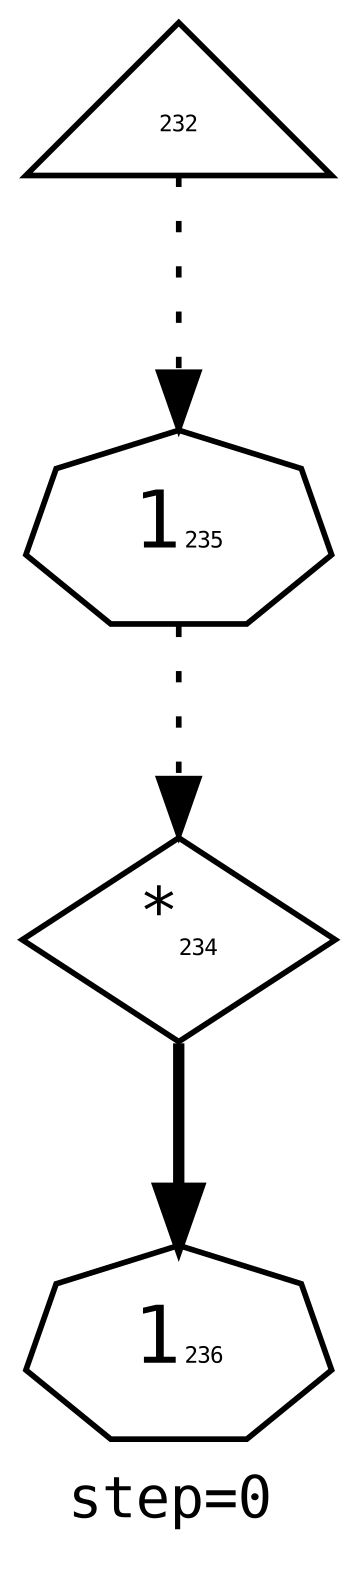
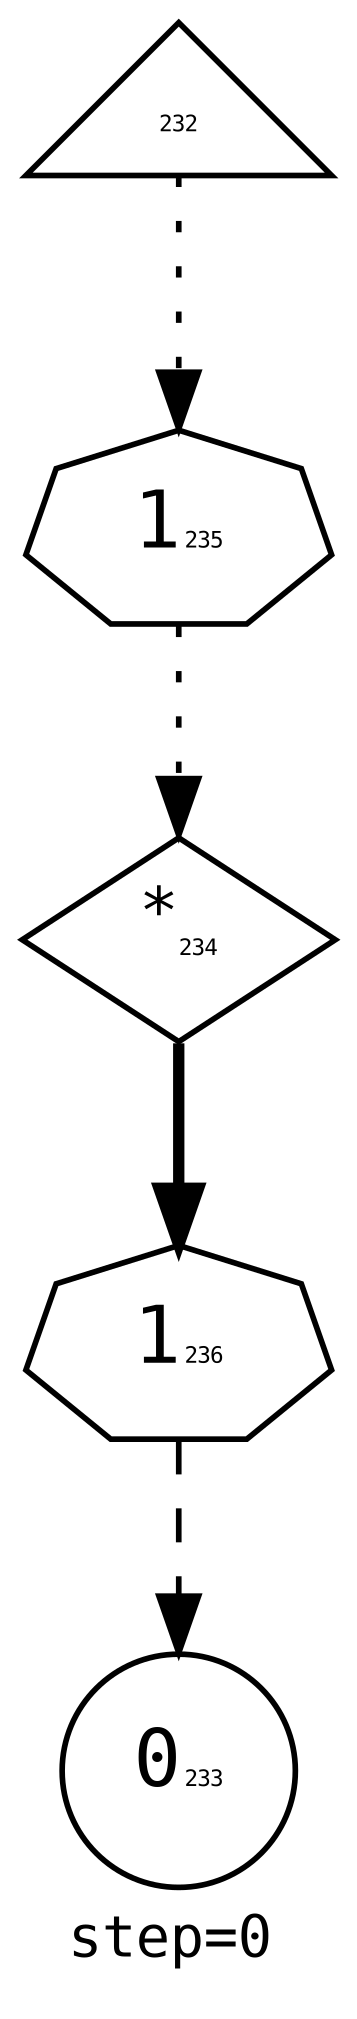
node "0": added
